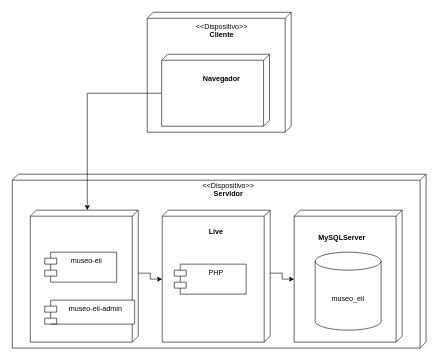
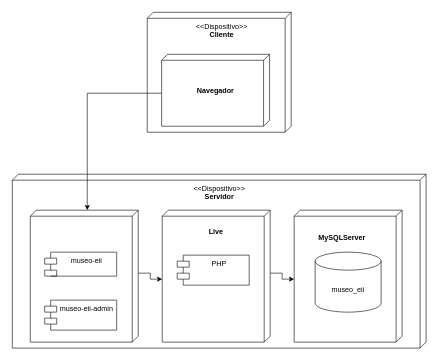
node "Navegador": moved (222, 78) -> (216, 90)
node "<<Dispositivo>> Servidor": moved (228, 189) -> (219, 192)
node "museo-eii": size 72x30 -> 72x24
node "PHP": moved (210, 279) -> (213, 270)
node "museo_eii": size 66x78 -> 66x60
node "museo-eii-admin": size 90x24 -> 72x30
